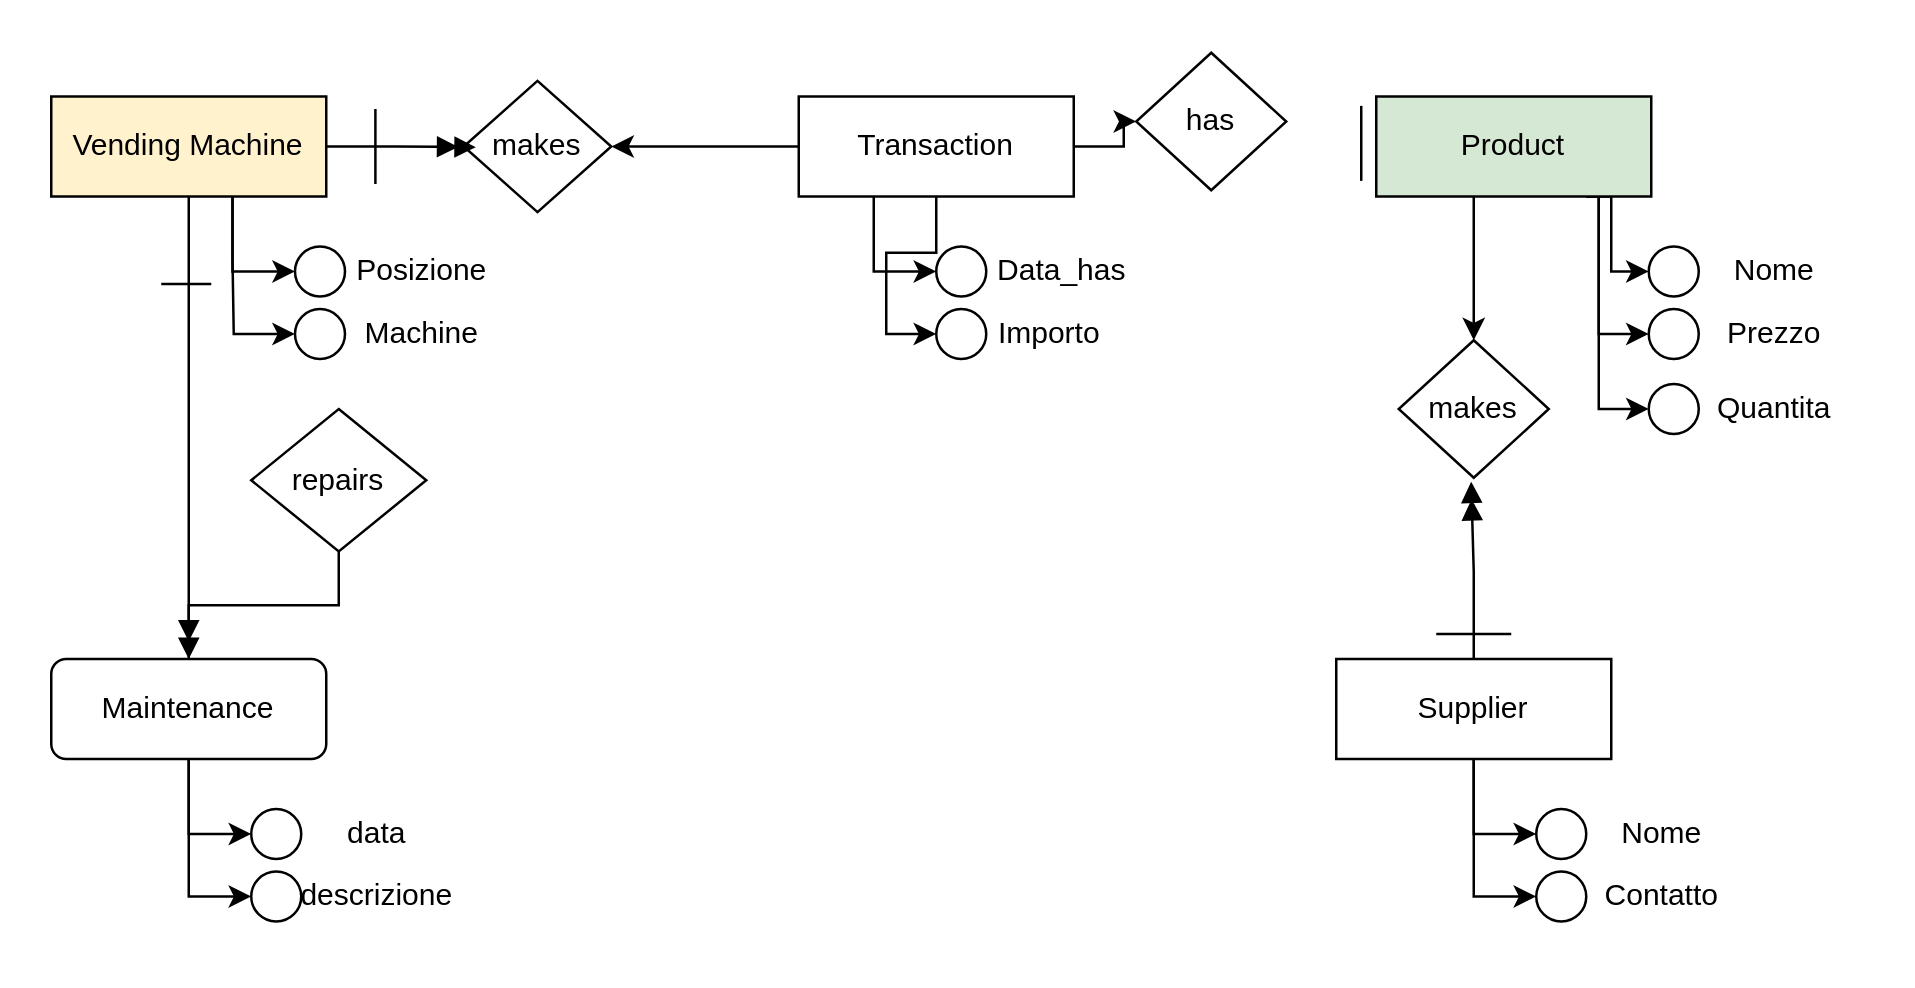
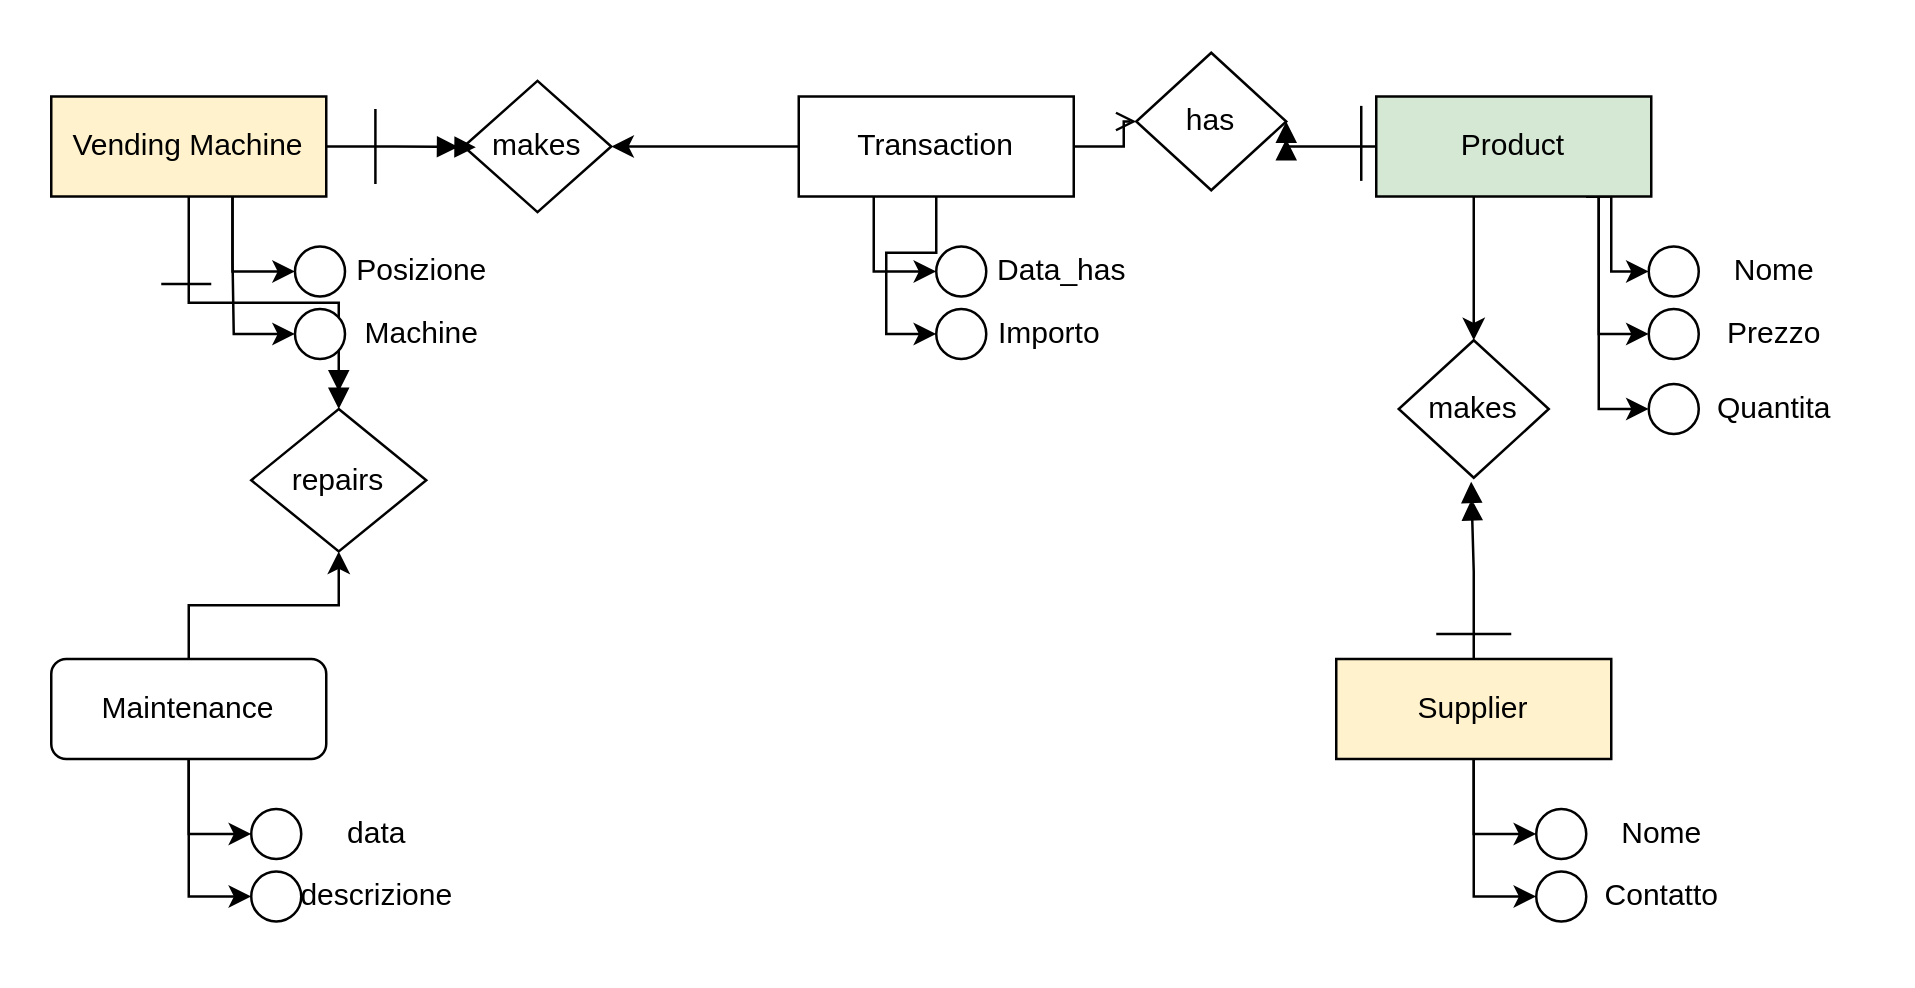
edge "Transaction" -> "has": arrowhead classic -> open
edge "Product" -> "has": added
edge "Vending Machine" -> "Maintenance": now "Vending Machine" -> "repairs"
edge "repairs" -- "Maintenance": arrowhead none -> classic
node "Supplier": fillcolor #ffffff -> #fff2cc
